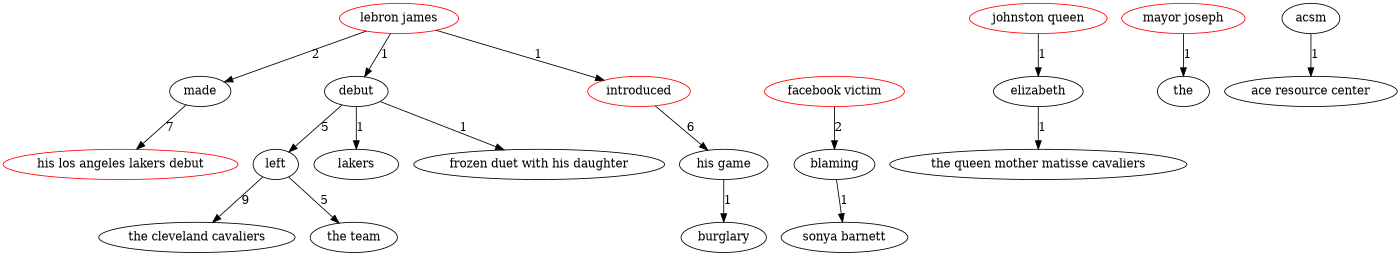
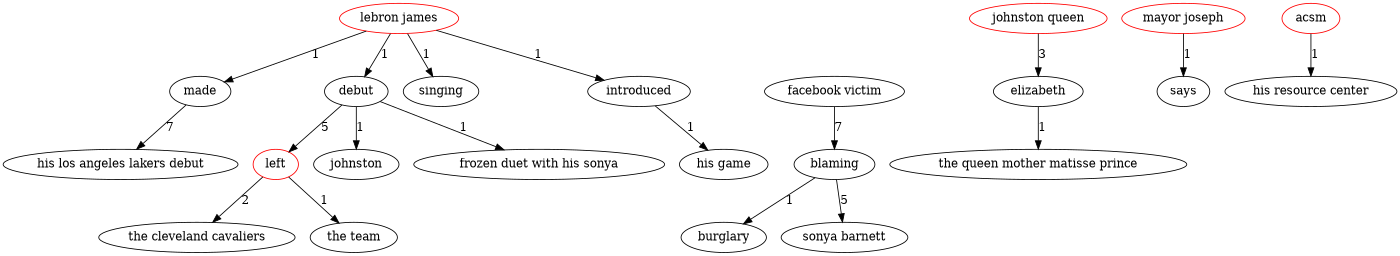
node "acsm": color black -> red
edge "lebron james" -> "made": label "2" -> "1"
edge "johnston queen" -> "elizabeth": label "1" -> "3"
node "singing": added
node "introduced": color red -> black
node "facebook victim": color red -> black
node "the": label "the" -> "says"
node "ace resource center": label "ace resource center" -> "his resource center"
edge "introduced" -> "his game": label "6" -> "1"
edge "facebook victim" -> "blaming": label "2" -> "7"
node "his los angeles lakers debut": color red -> black
node "left": color black -> red
node "lakers": label "lakers" -> "johnston"
node "frozen duet with his daughter": label "frozen duet with his daughter" -> "frozen duet with his sonya"
node "the queen mother matisse cavaliers": label "the queen mother matisse cavaliers" -> "the queen mother matisse prince"
edge "his game" -> "burglary": now "blaming" -> "burglary"
edge "left" -> "the cleveland cavaliers": label "9" -> "2"
edge "left" -> "the team": label "5" -> "1"
edge "blaming" -> "sonya barnett": label "1" -> "5"
